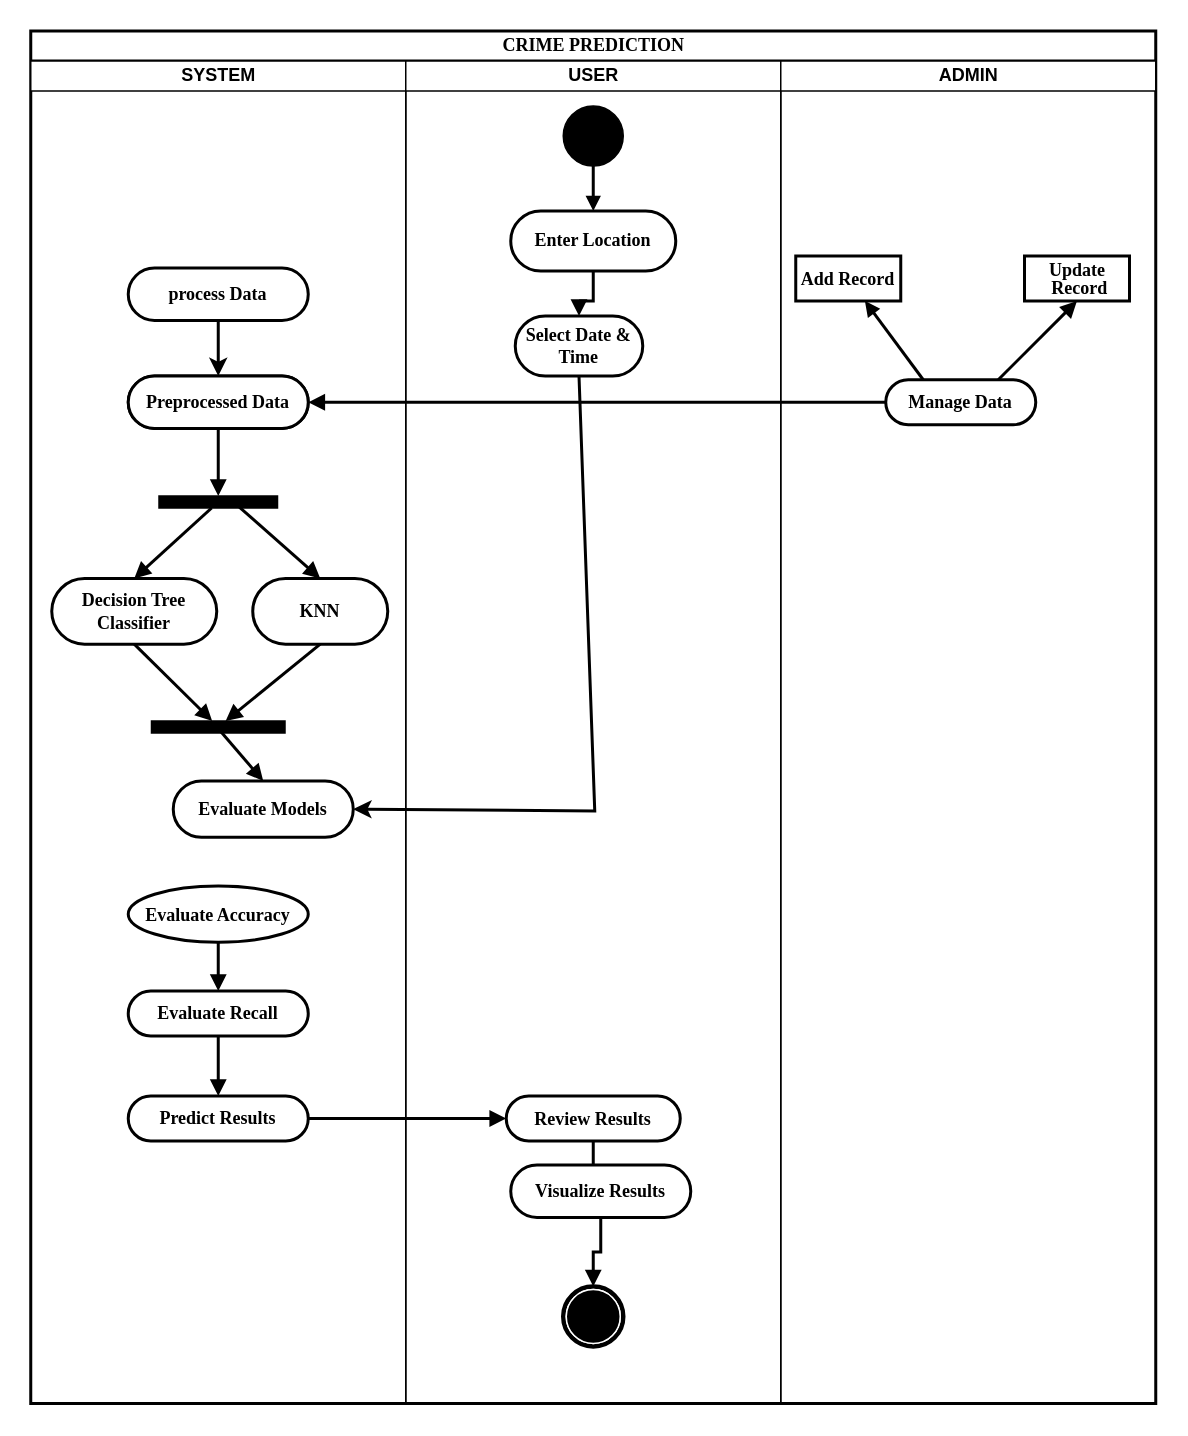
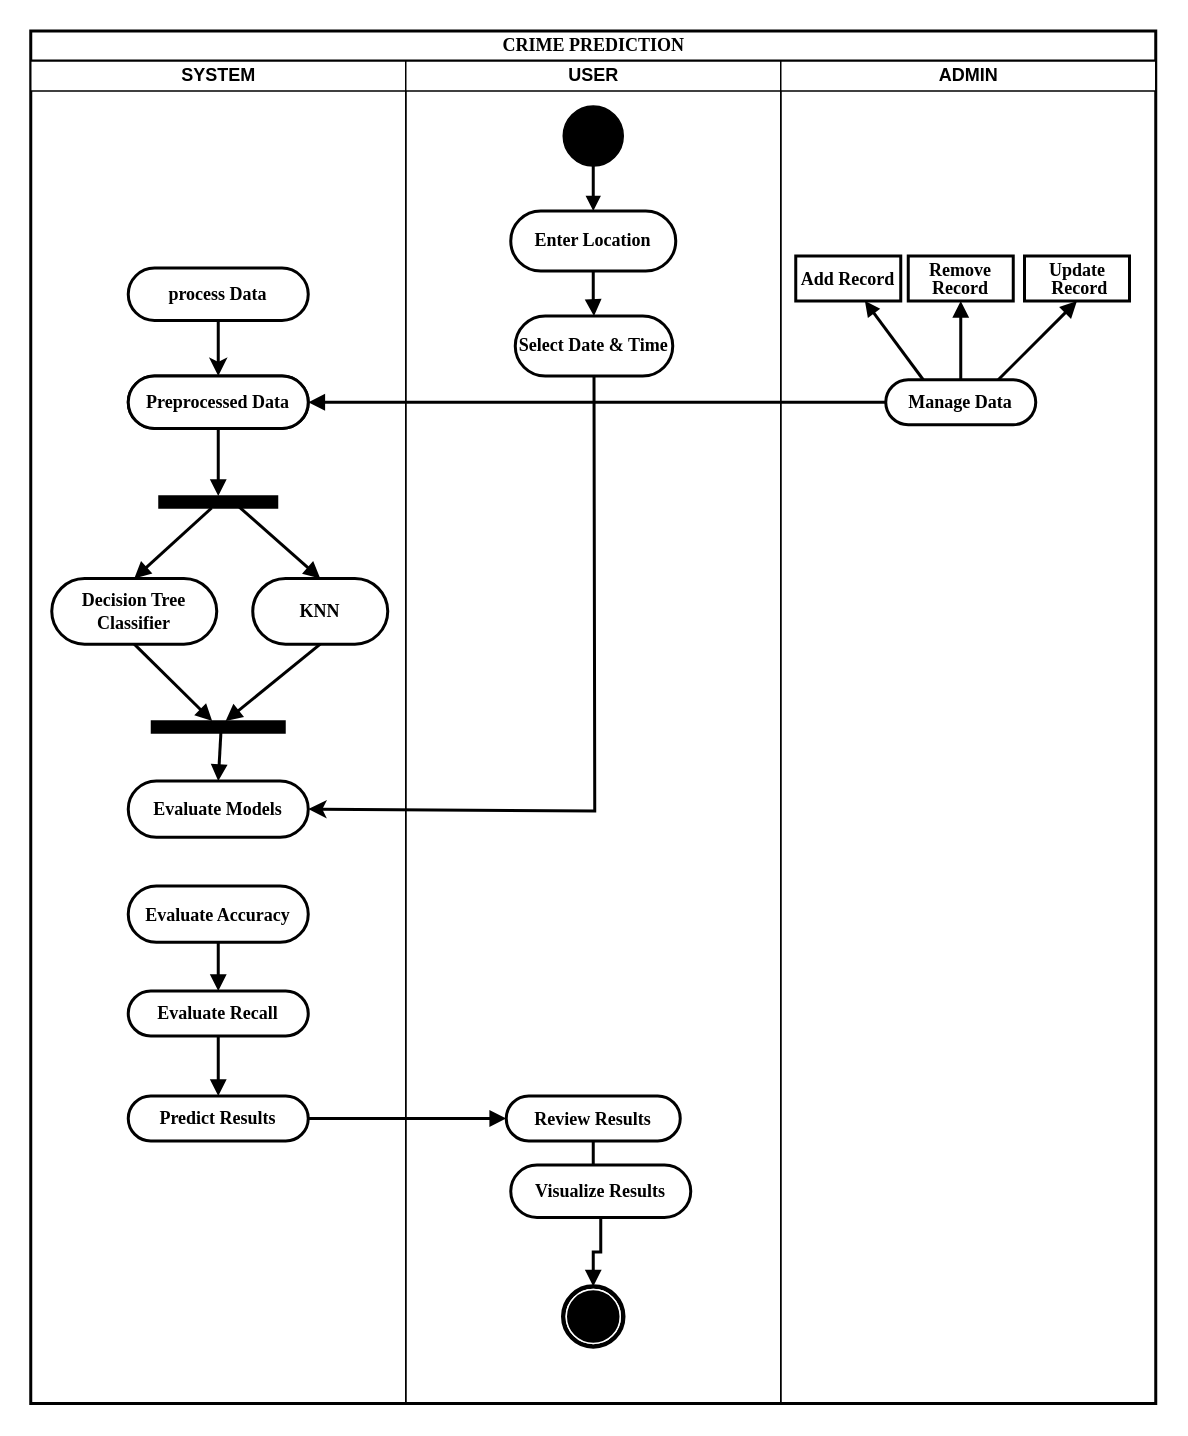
node "Remove Record": added
node "Select Date & Time": size 128x60 -> 158x60
edge "Manage Data" -> "Remove Record": added
node "Evaluate Models": moved (263, 809) -> (218, 809)
node "Evaluate Accuracy": shape ellipse -> rounded rectangle
